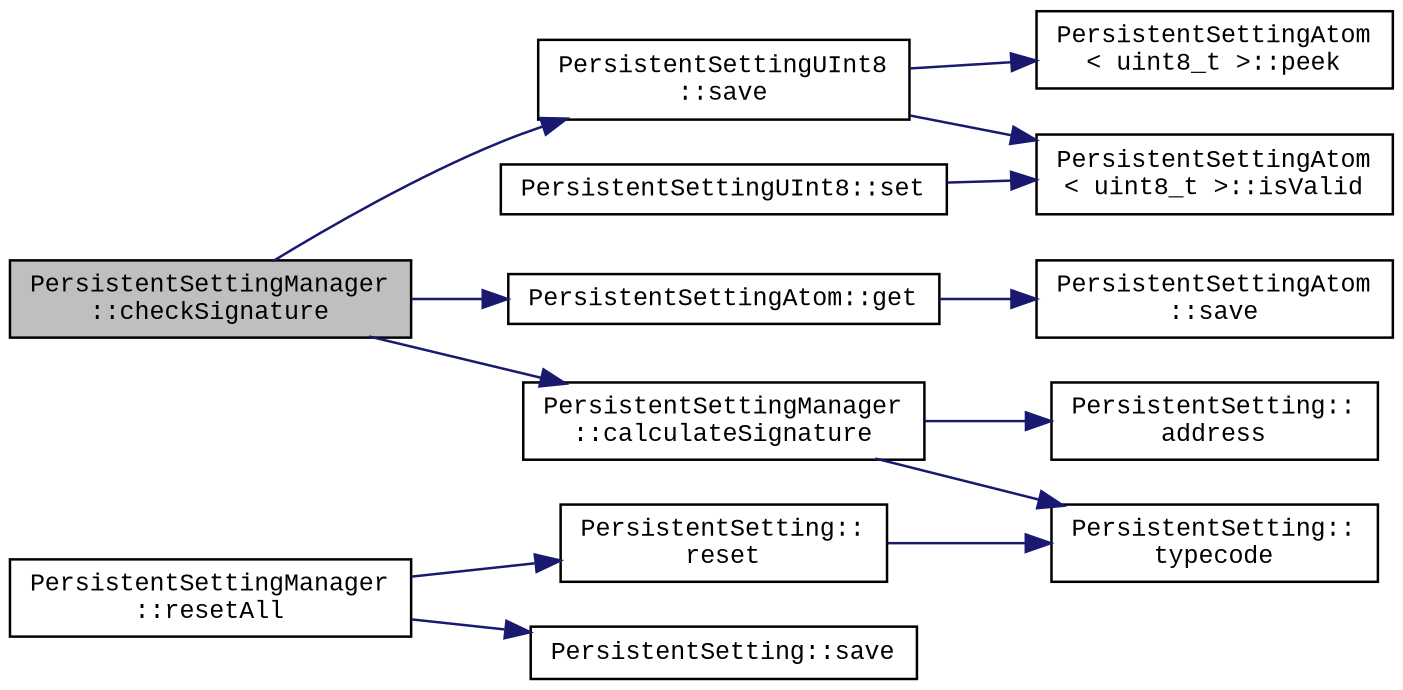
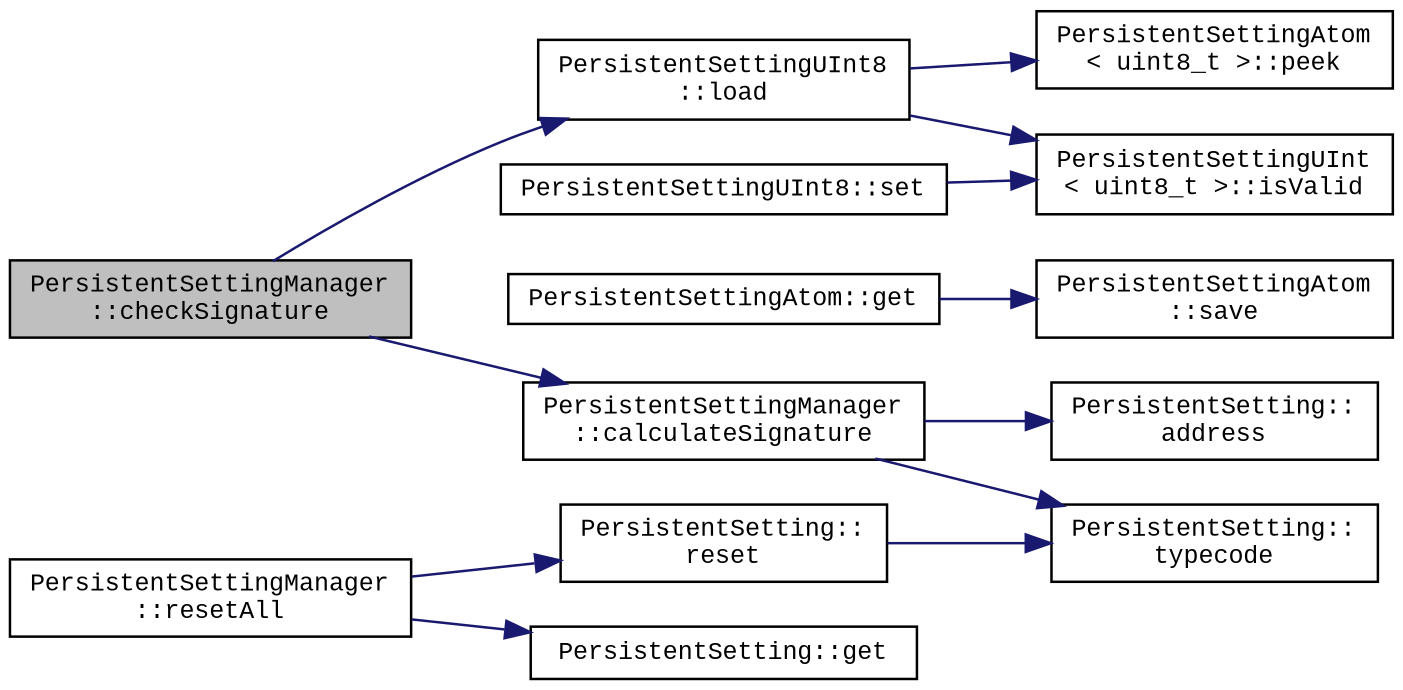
node "PersistentSettingUInt8 ::save": label "PersistentSettingUInt8 ::save" -> "PersistentSettingUInt8 ::load"
node "PersistentSettingAtom < uint8_t >::isValid": label "PersistentSettingAtom < uint8_t >::isValid" -> "PersistentSettingUInt < uint8_t >::isValid"
edge "PersistentSettingManager ::checkSignature" -> "PersistentSettingAtom::get": removed
node "PersistentSetting::save": label "PersistentSetting::save" -> "PersistentSetting::get"
